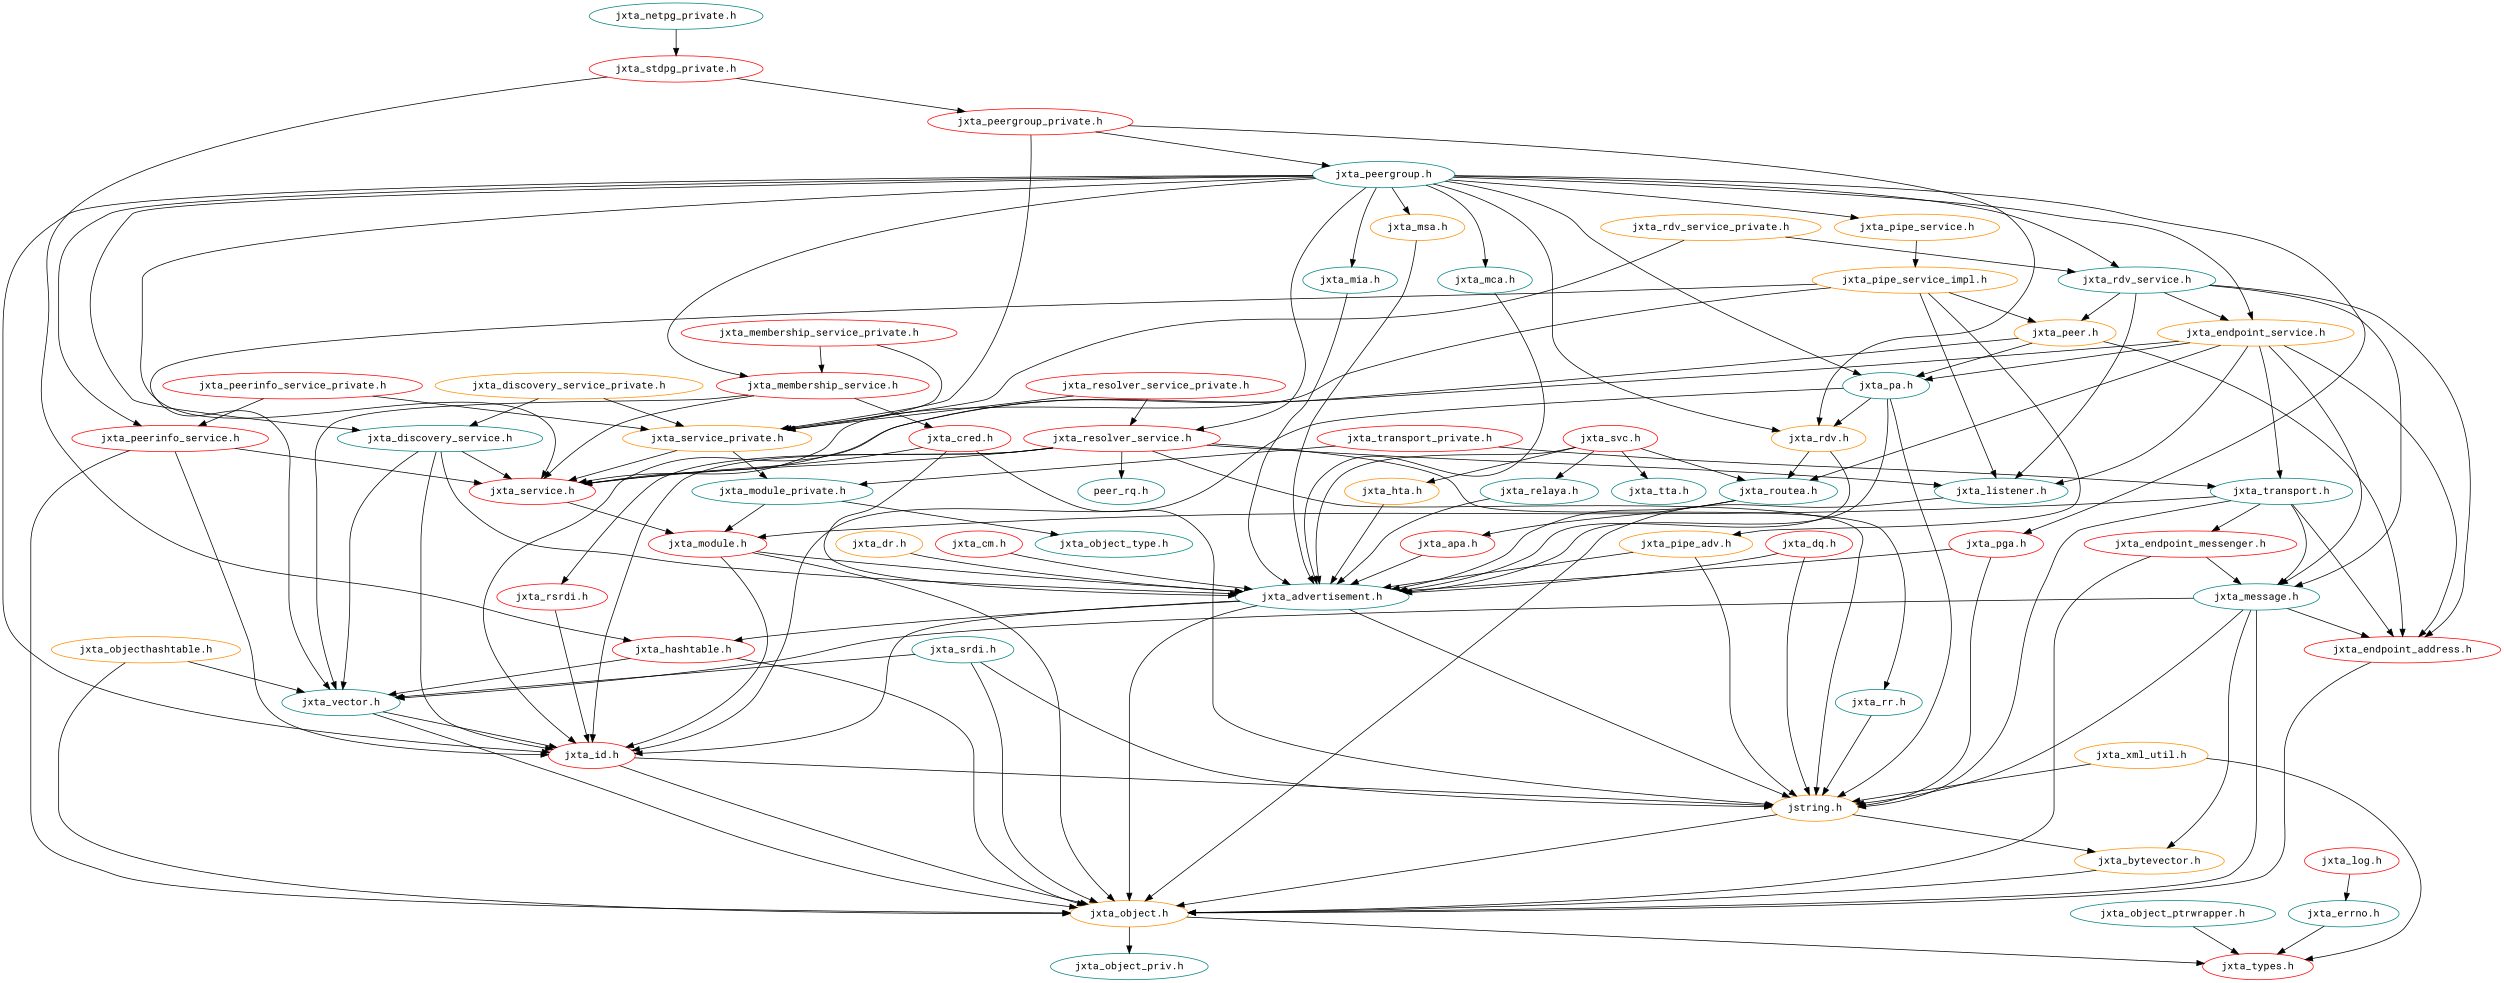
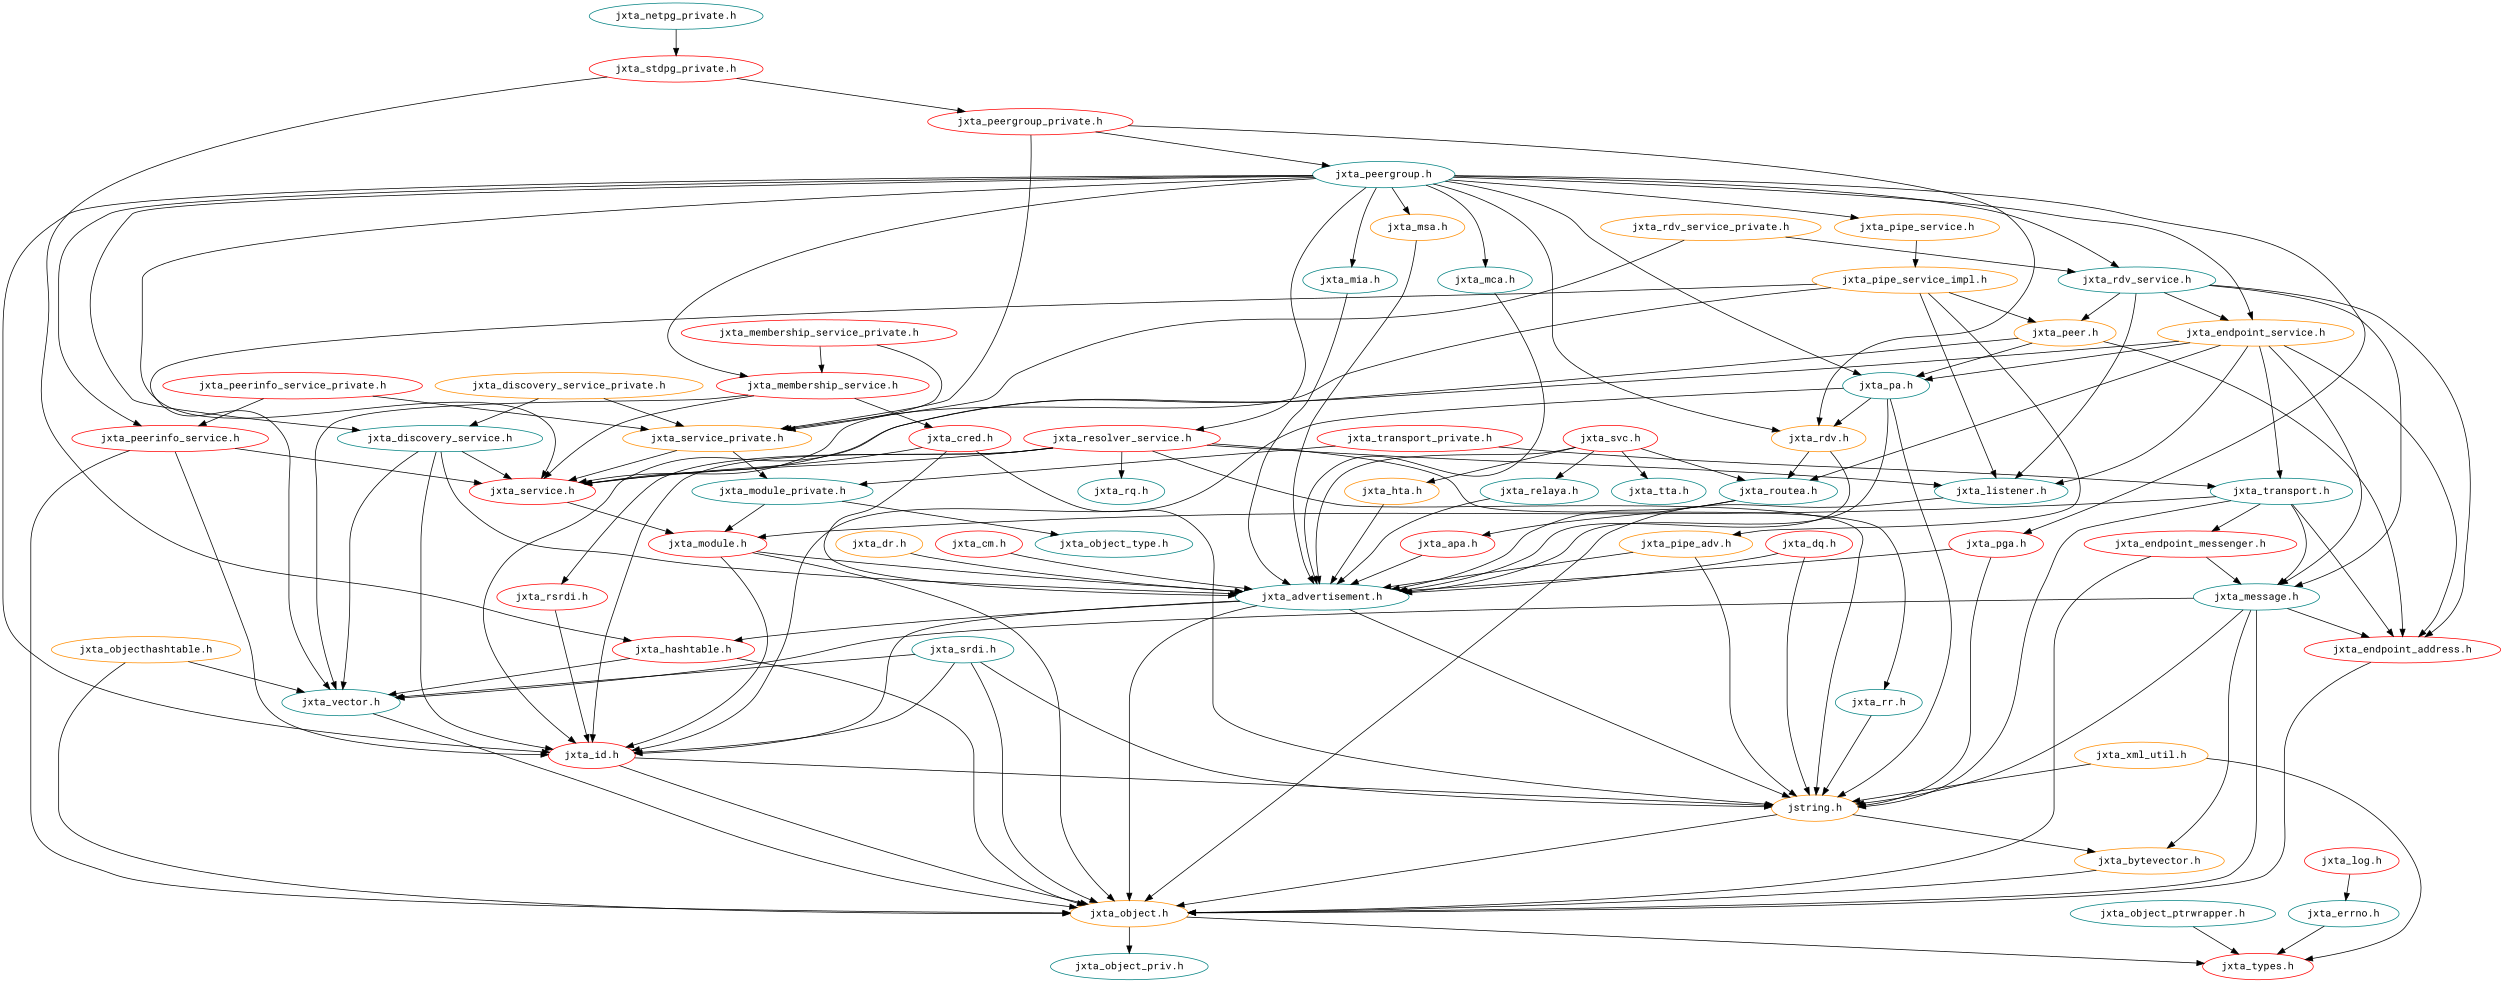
node "jxta_resolver_service_private.h": removed
node "peer_rq.h": label "peer_rq.h" -> "jxta_rq.h"
edge "jxta_vector.h" -> "jxta_id.h": now "jxta_srdi.h" -> "jxta_id.h"
